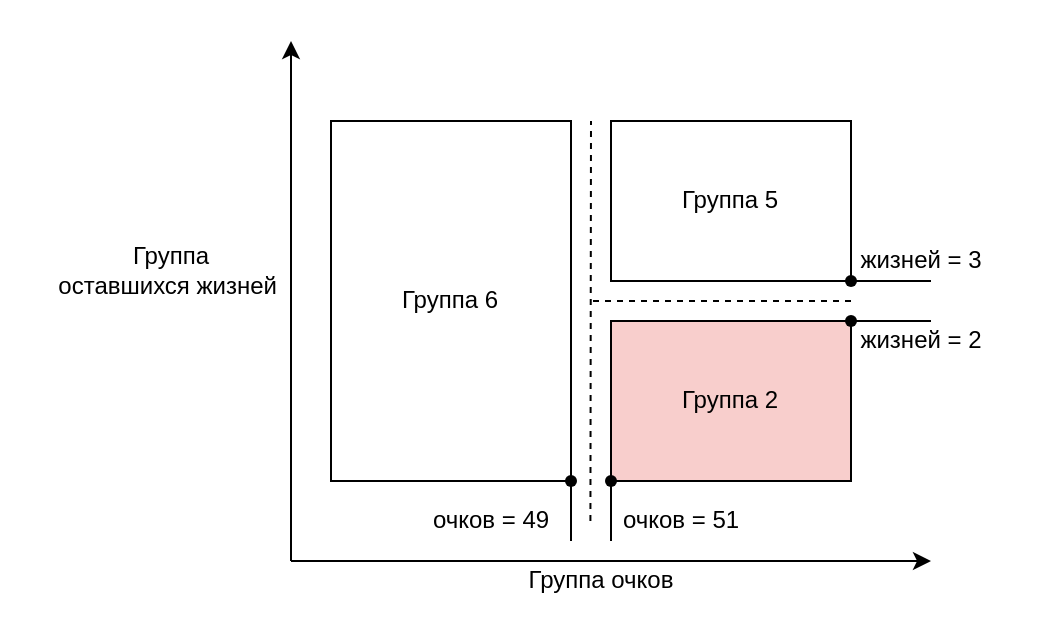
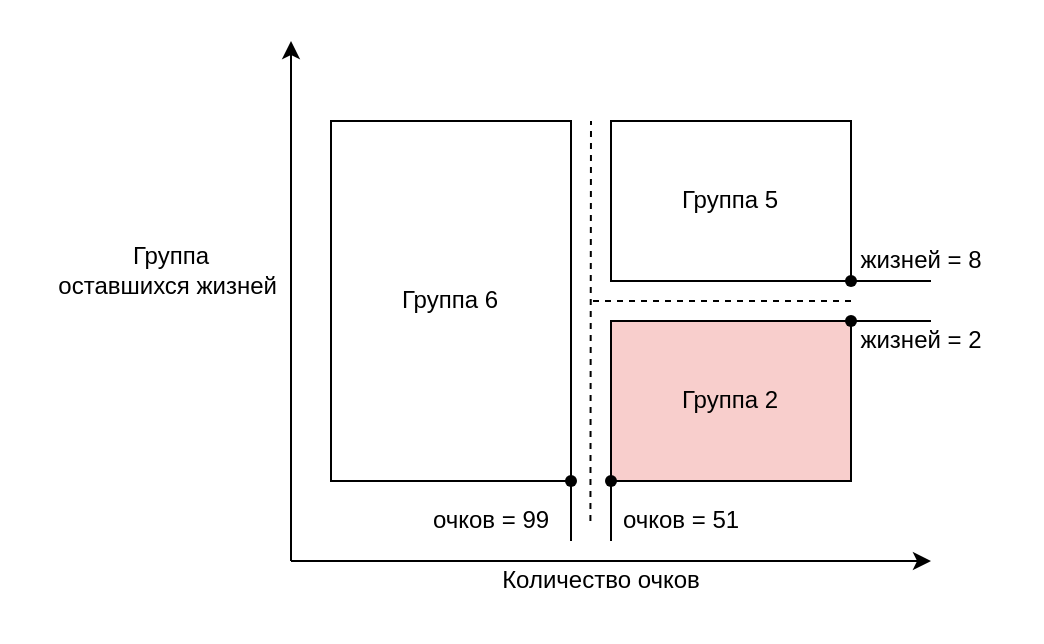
node "жизней = 3": label "жизней = 3" -> "жизней = 8"
node "очков = 49": label "очков = 49" -> "очков = 99"
node "Группа очков": label "Группа очков" -> "Количество очков"
